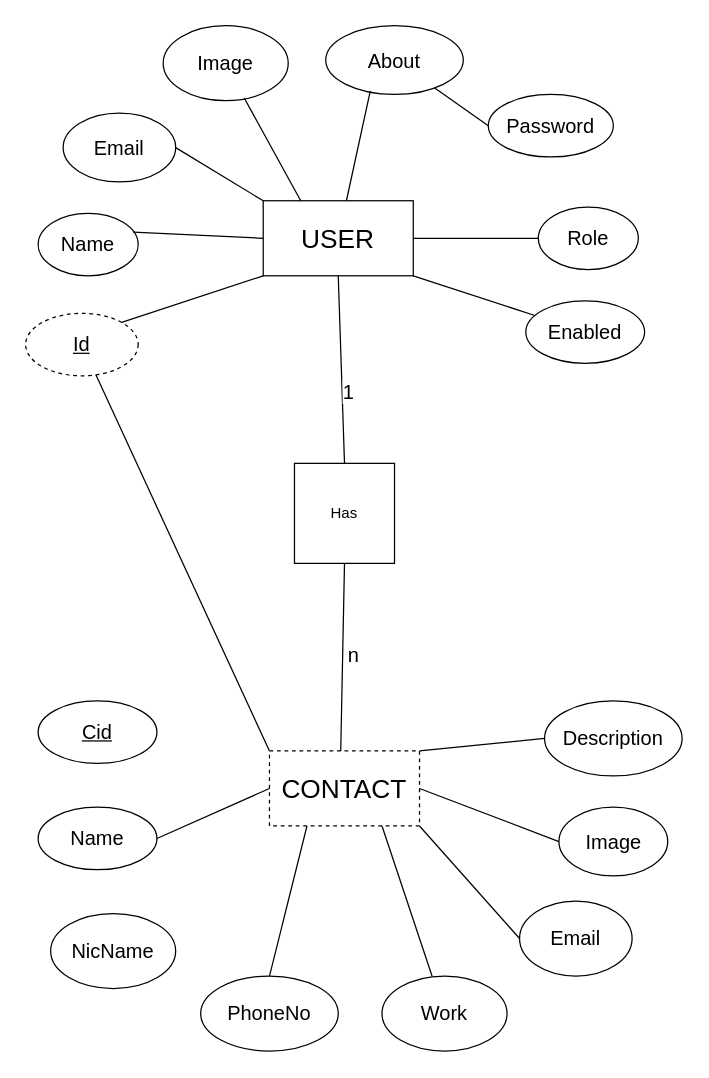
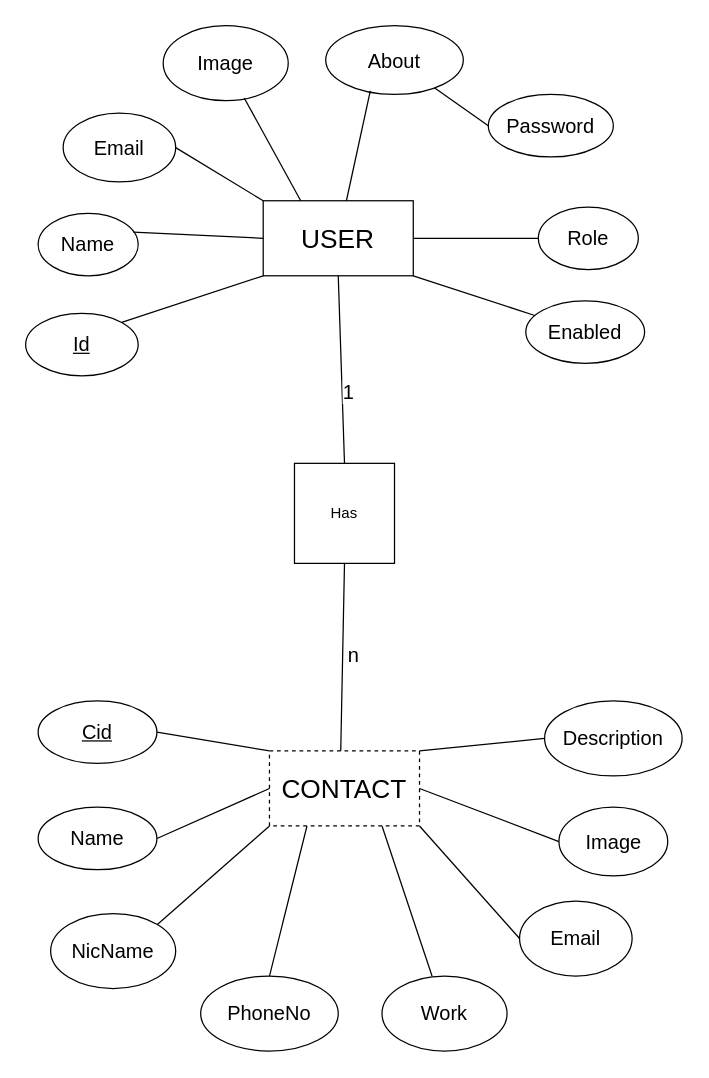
node "Id": style dashed -> solid
edge "Id" -- "CONTACT": now "Cid" -- "CONTACT"
edge "CONTACT" -- "NicName": added
